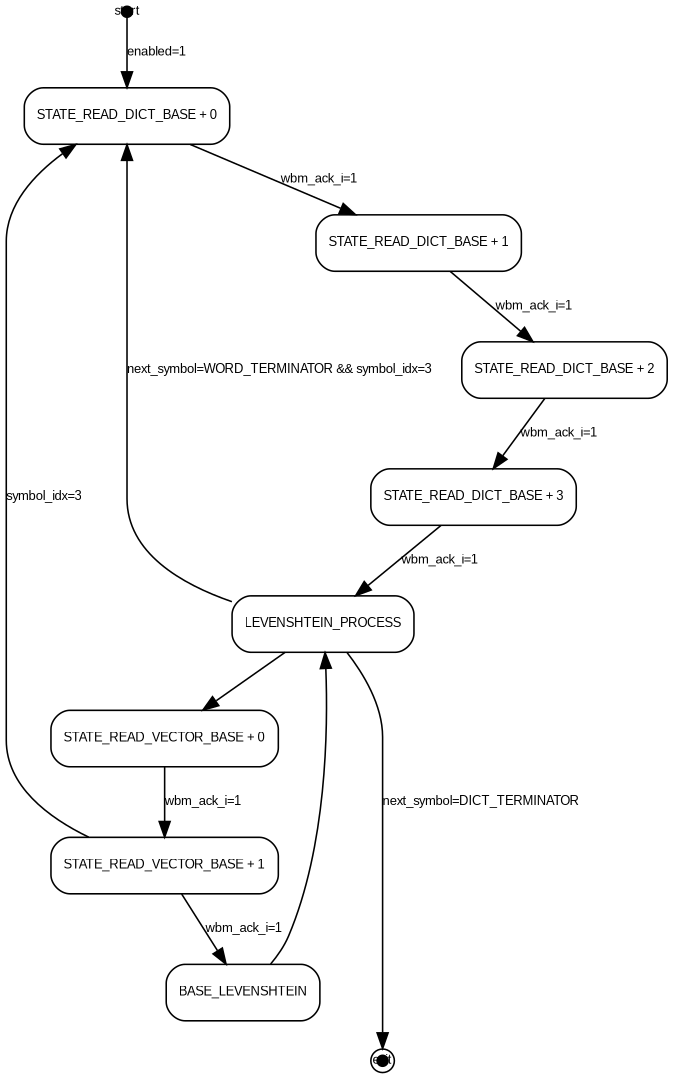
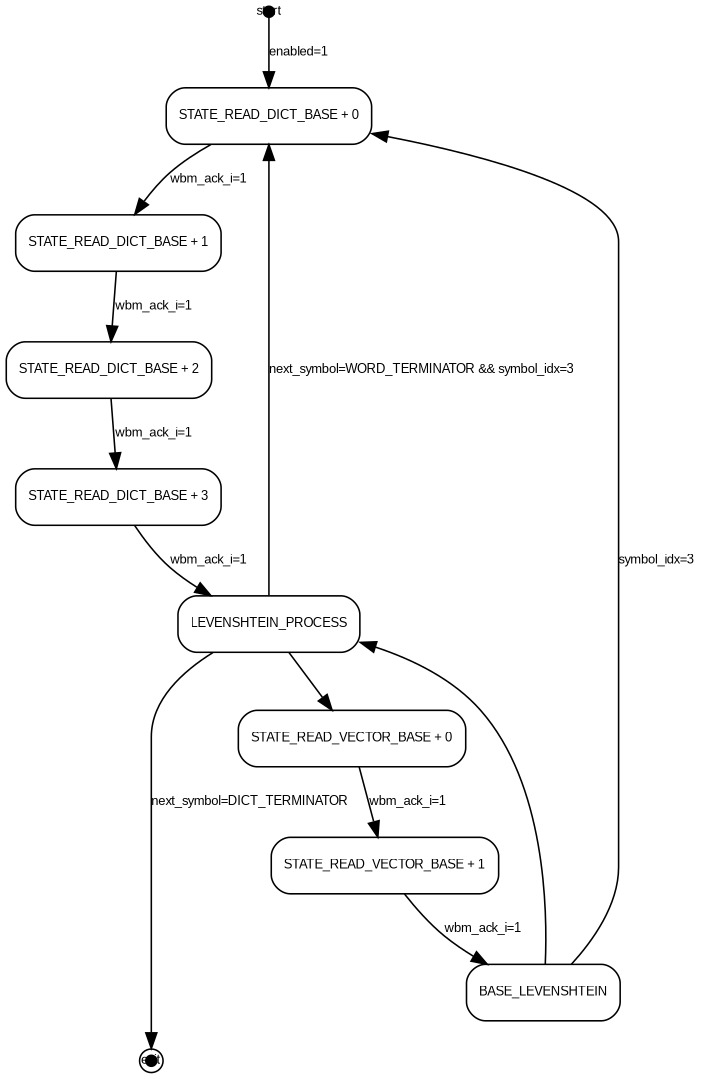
edge "STATE_READ_VECTOR_BASE + 1" -> "STATE_READ_DICT_BASE + 0": now "BASE_LEVENSHTEIN" -> "STATE_READ_DICT_BASE + 0"
